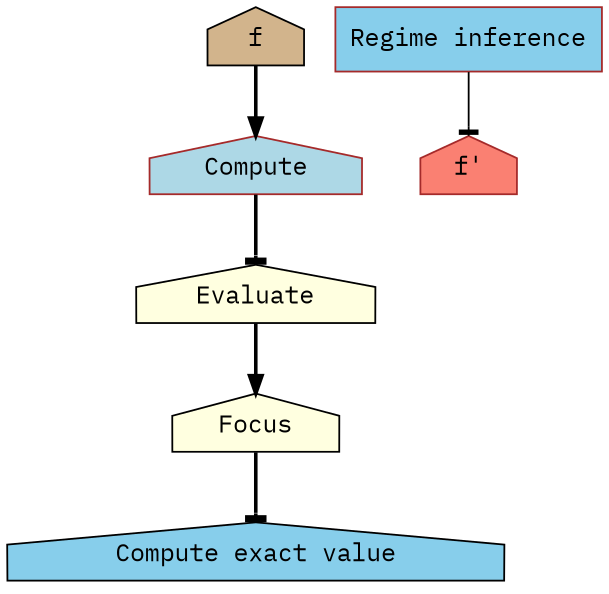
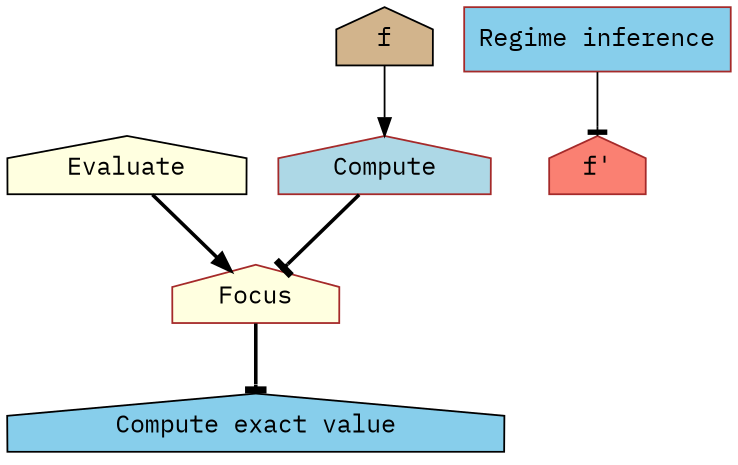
edge "f" -> "Compute": style bold -> solid
edge "Compute" -> "Evaluate": now "Compute" -> "Focus"
node "Focus": color black -> brown
